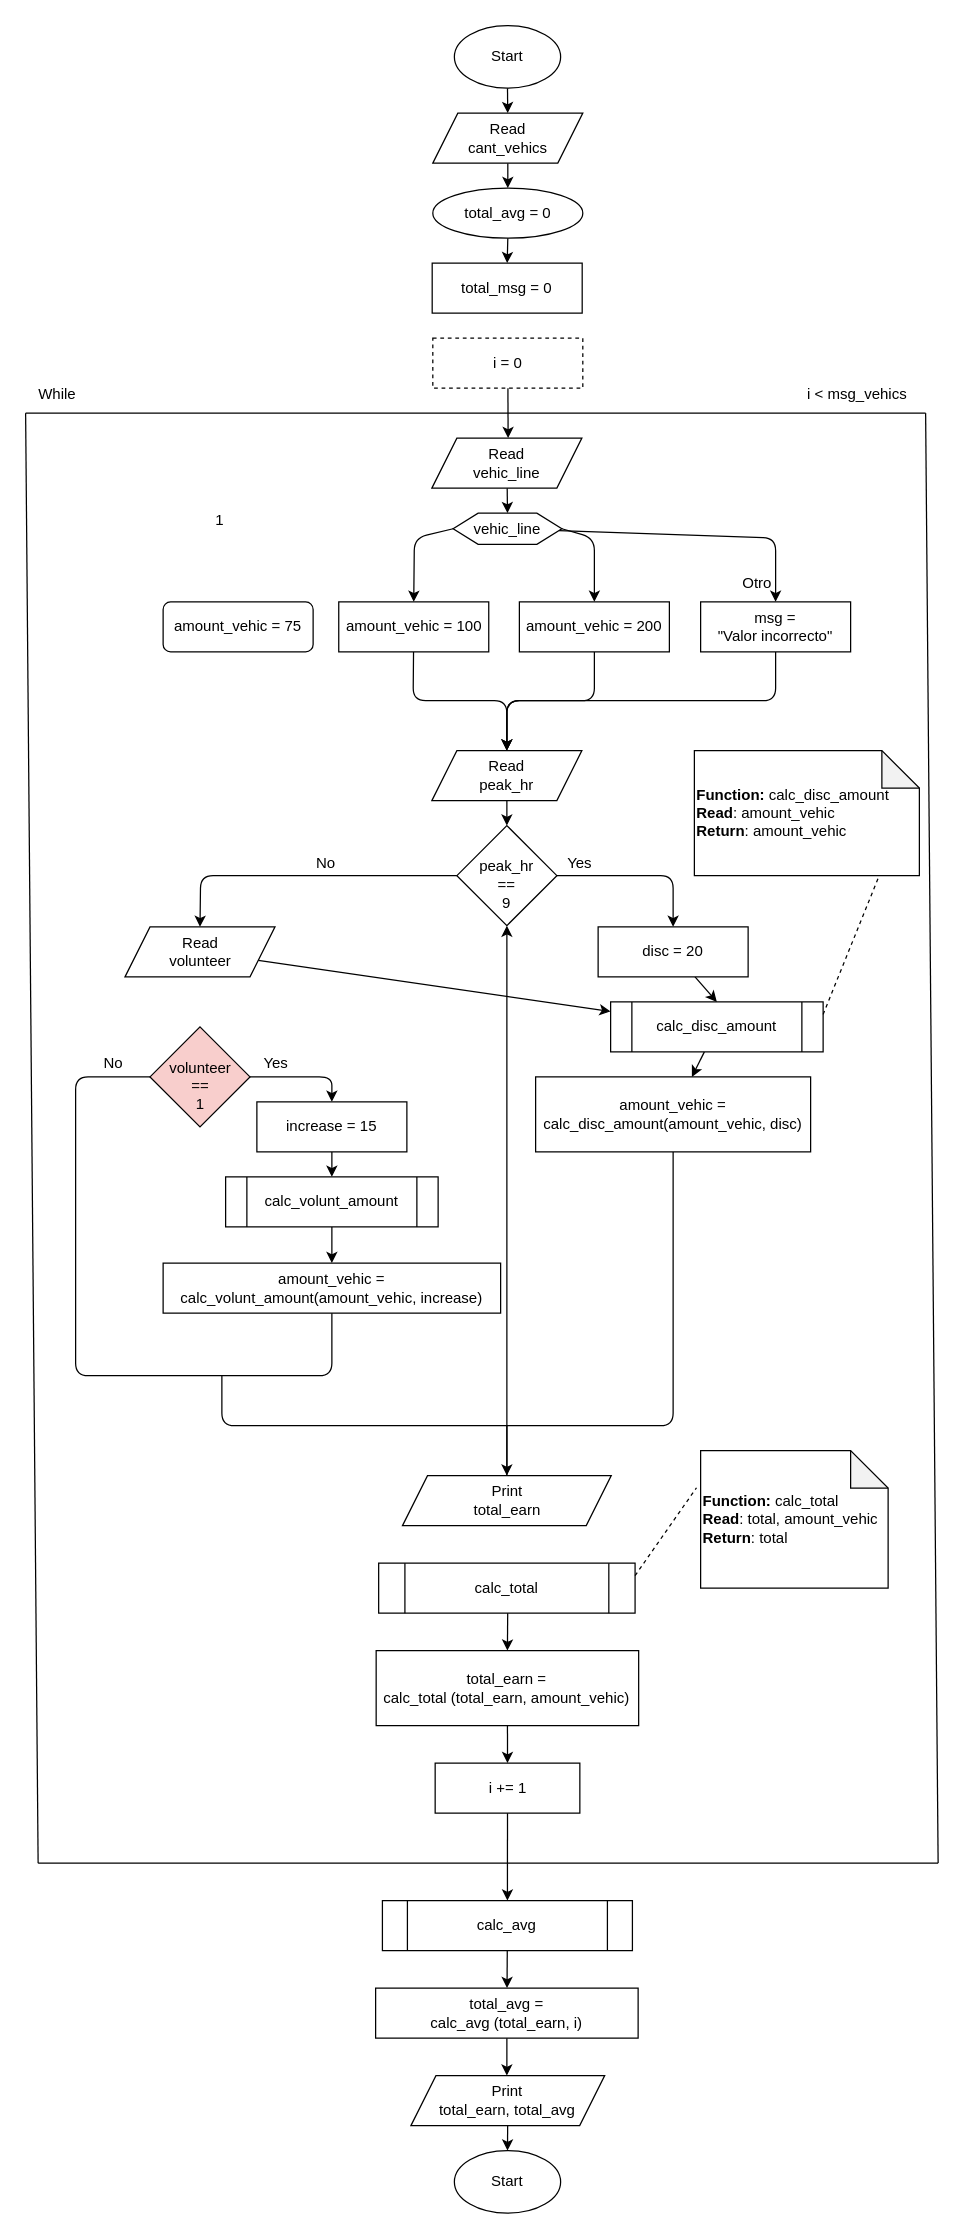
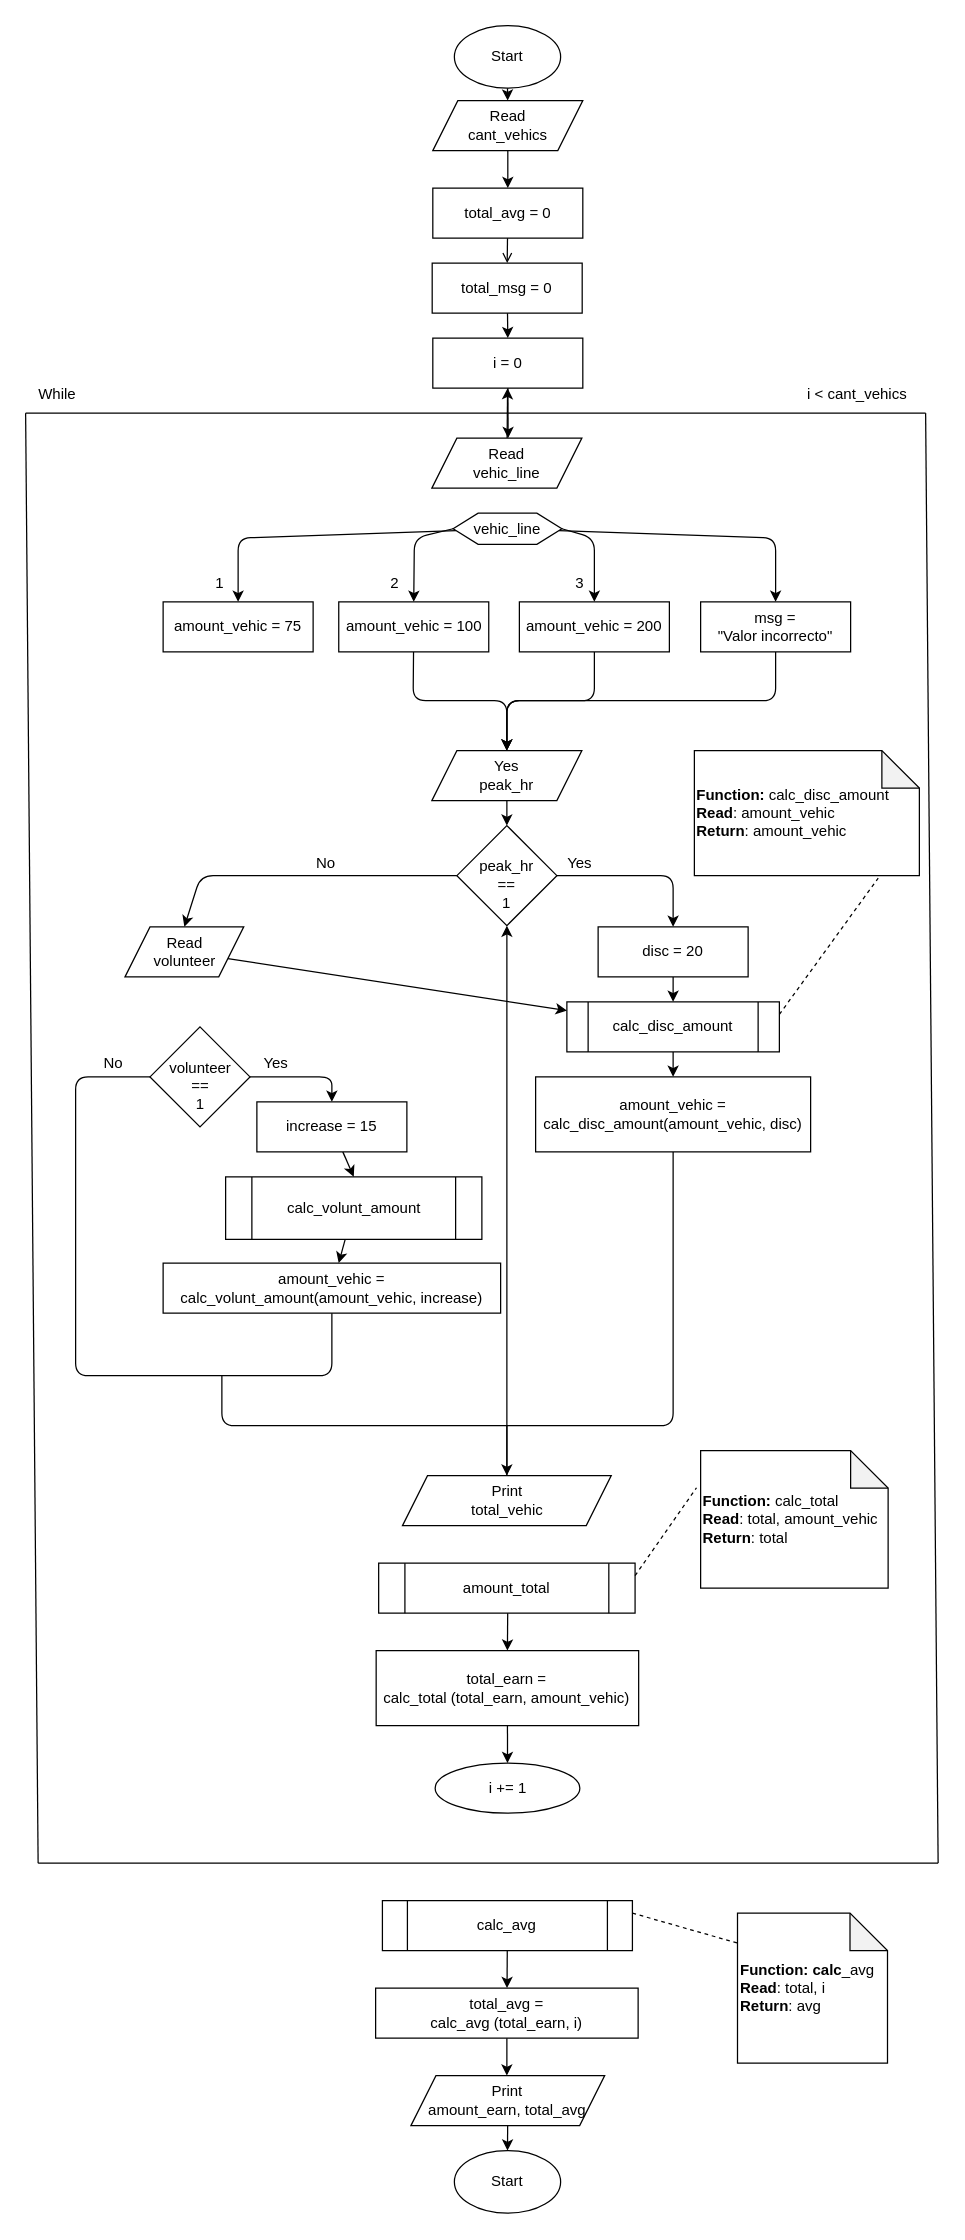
node "Read cant_vehics": moved (508, 138) -> (508, 126)
node "total_avg = 0": shape ellipse -> rectangle
edge "total_avg = 0" -> "total_msg = 0": arrowhead classic -> open
edge "total_msg = 0" -> "i = 0": added
node "i = 0": style dashed -> solid
node "i < msg_vehics": label "i < msg_vehics" -> "i < cant_vehics"
edge "Read vehic_line" -> "vehic_line": now "Read vehic_line" -> "i = 0"
node "1": moved (219, 521) -> (219, 583)
edge "vehic_line" -> "amount_vehic = 75": added
node "2": added
node "3": added
node "Otro": removed
node "amount_vehic = 75": shape rounded rectangle -> rectangle
node "Read peak_hr": label "Read peak_hr" -> "Yes peak_hr"
node "peak_hr == 9": label "peak_hr == 9" -> "peak_hr == 1"
node "Read volunteer": size 150x50 -> 119x50
node "calc_disc_amount": moved (717, 1027) -> (673, 1027)
node "volunteer == 1": fillcolor #f8cecc -> #ffffff
node "calc_volunt_amount": size 213x50 -> 256x63
node "Print total_earn": label "Print total_earn" -> "Print total_vehic"
node "calc_total": label "calc_total" -> "amount_total"
node "i += 1": shape rectangle -> ellipse
edge "i += 1" -> "calc_avg": removed
edge "calc_avg" -- "Function: calc_avg Read: total, i Return: avg": added
node "Function: calc_avg Read: total, i Return: avg": added
node "Print total_earn, total_avg": label "Print total_earn, total_avg" -> "Print amount_earn, total_avg"
